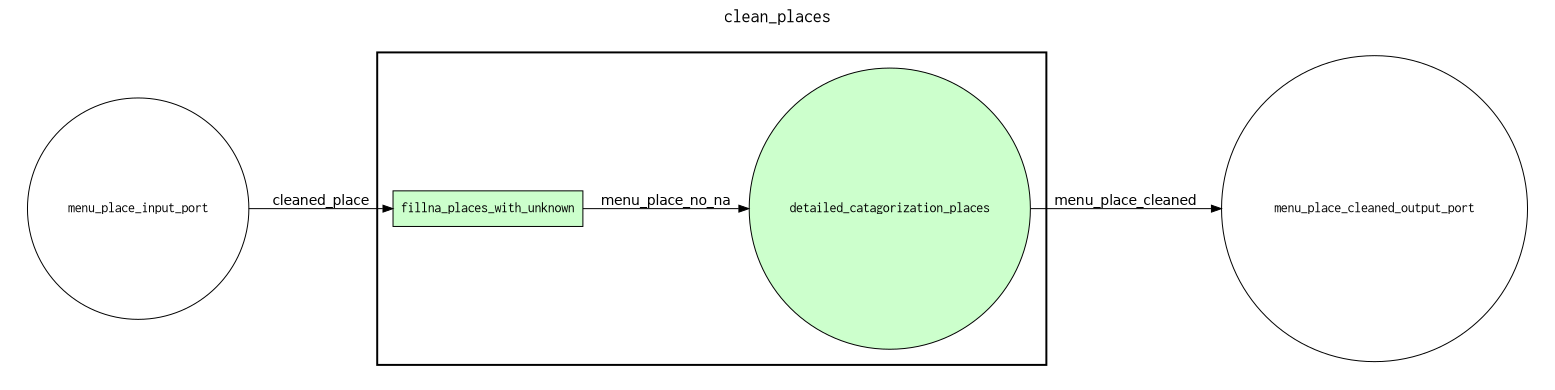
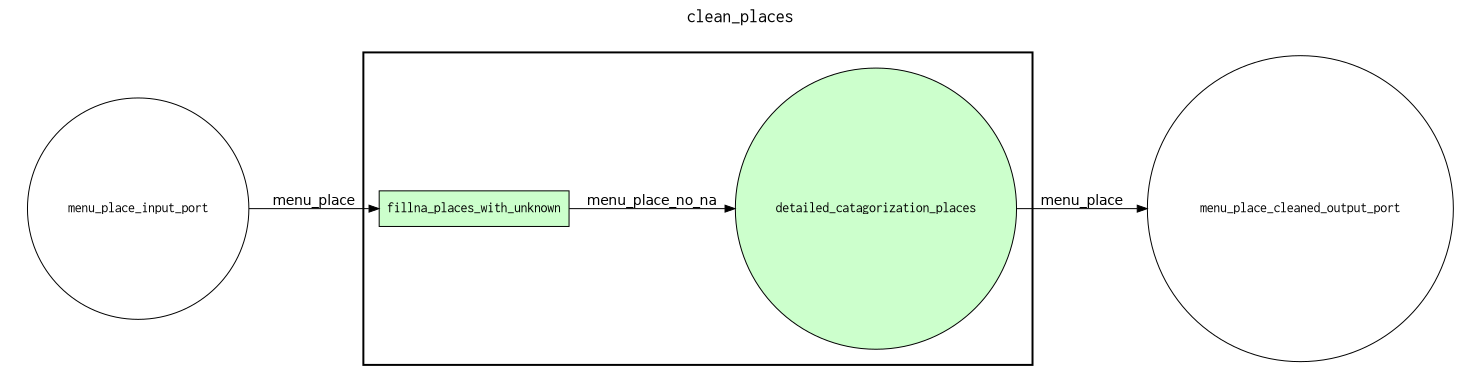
edge "menu_place_input_port" -> "fillna_places_with_unknown": label "cleaned_place" -> "menu_place"
edge "detailed_catagorization_places" -> "menu_place_cleaned_output_port": label "menu_place_cleaned" -> "menu_place"
